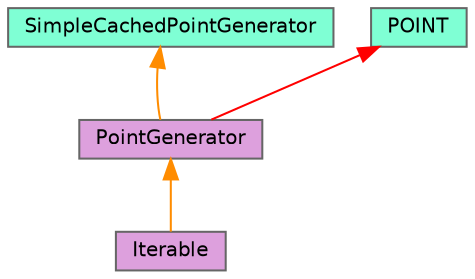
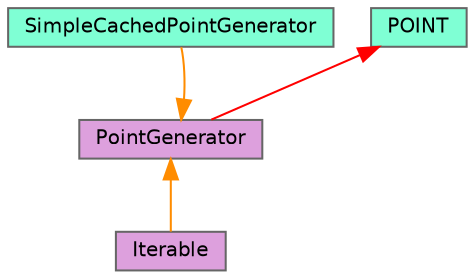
edge "PointGenerator" -> "SimpleCachedPointGenerator": reversed
